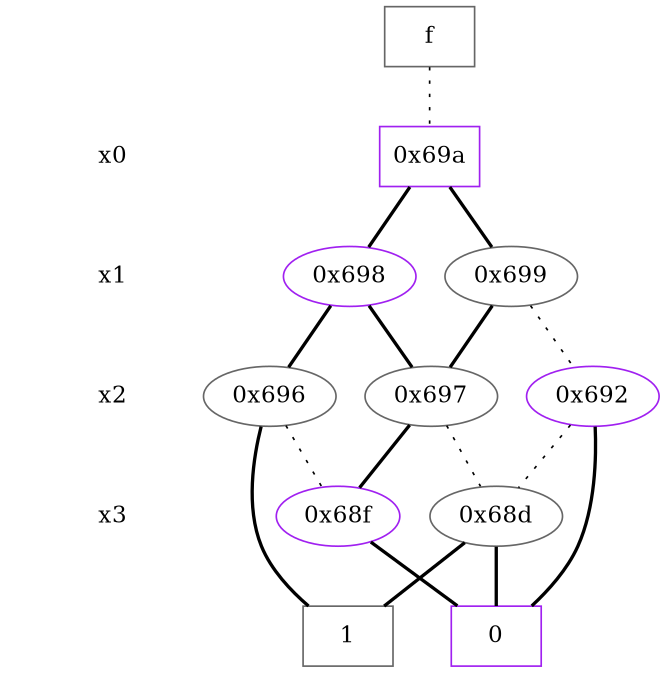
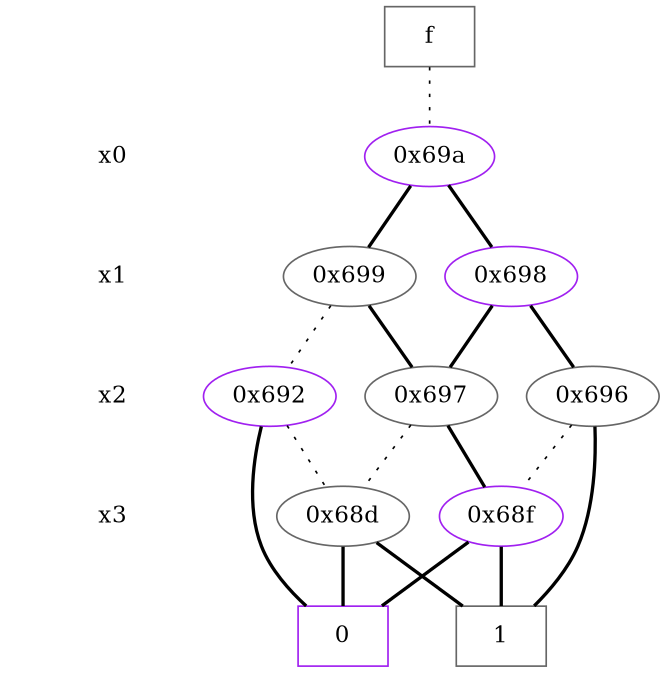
node "0x69a": shape box -> ellipse
edge "0x68f" -- "1": added
